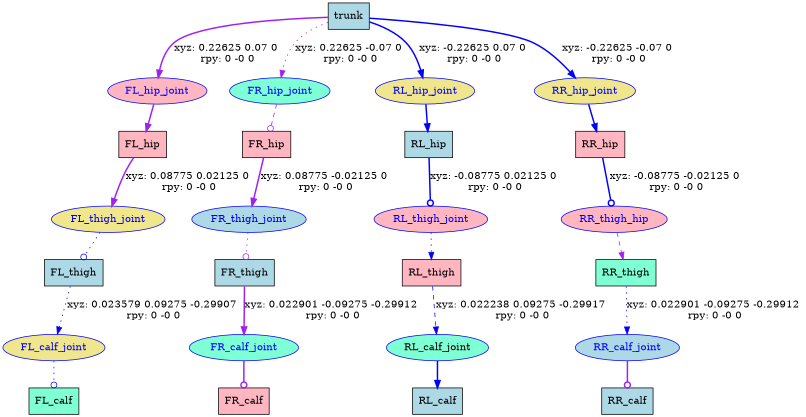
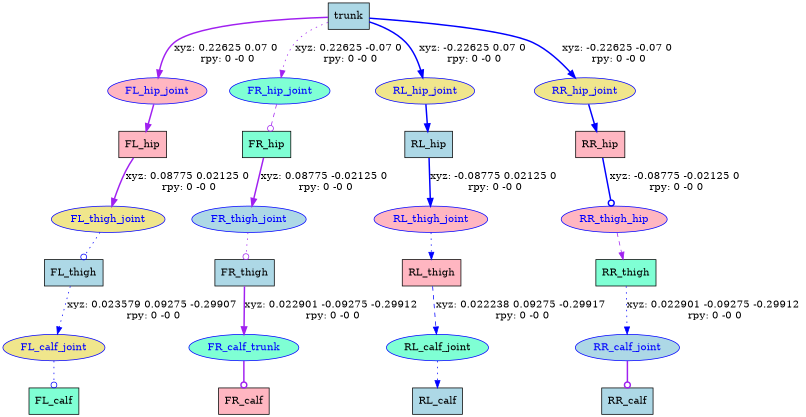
node "FR_hip": fillcolor lightpink -> aquamarine
edge "RL_hip" -> "RL_thigh_joint": arrowhead odot -> normal
node "FR_calf_joint": label "FR_calf_joint" -> "FR_calf_trunk"
edge "RL_calf_joint" -> "RL_calf": style bold -> dotted
